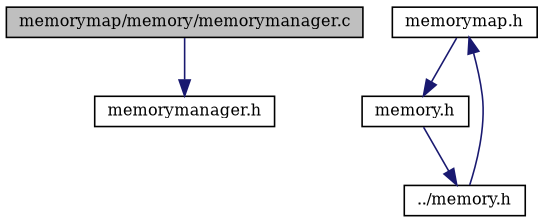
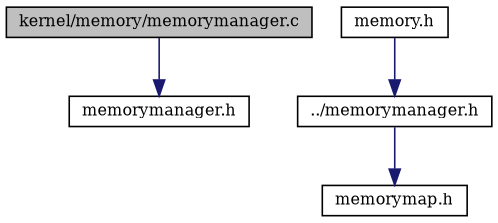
node "memorymap/memory/memorymanager.c": label "memorymap/memory/memorymanager.c" -> "kernel/memory/memorymanager.c"
edge "memorymap.h" -> "memory.h": removed
node "../memory.h": label "../memory.h" -> "../memorymanager.h"
